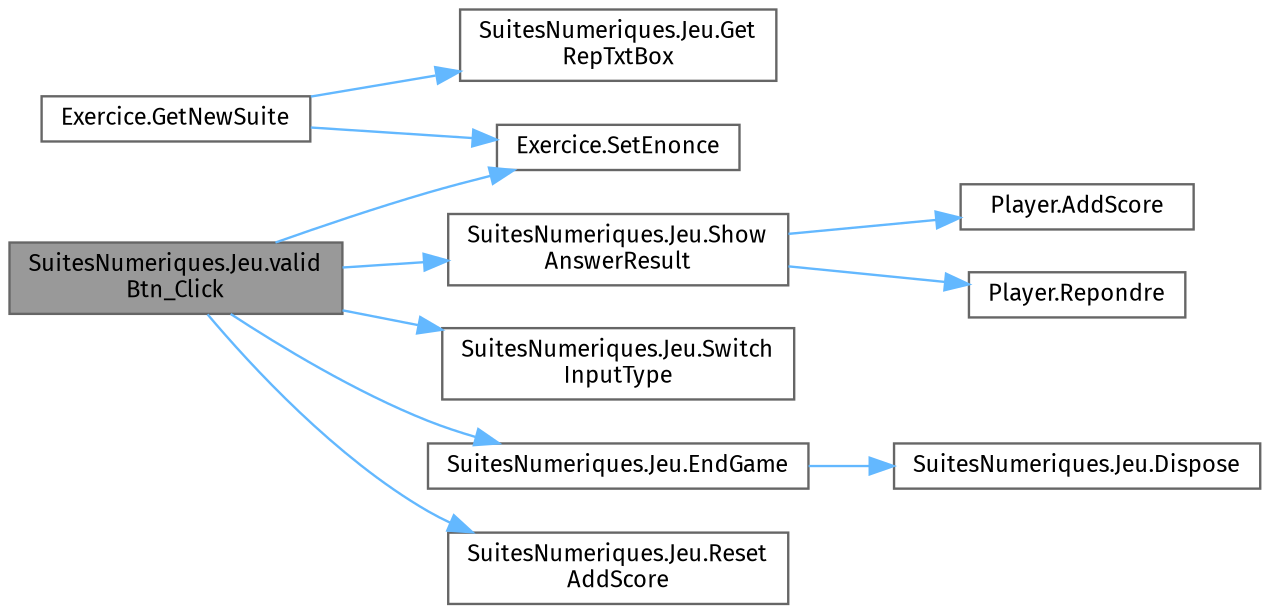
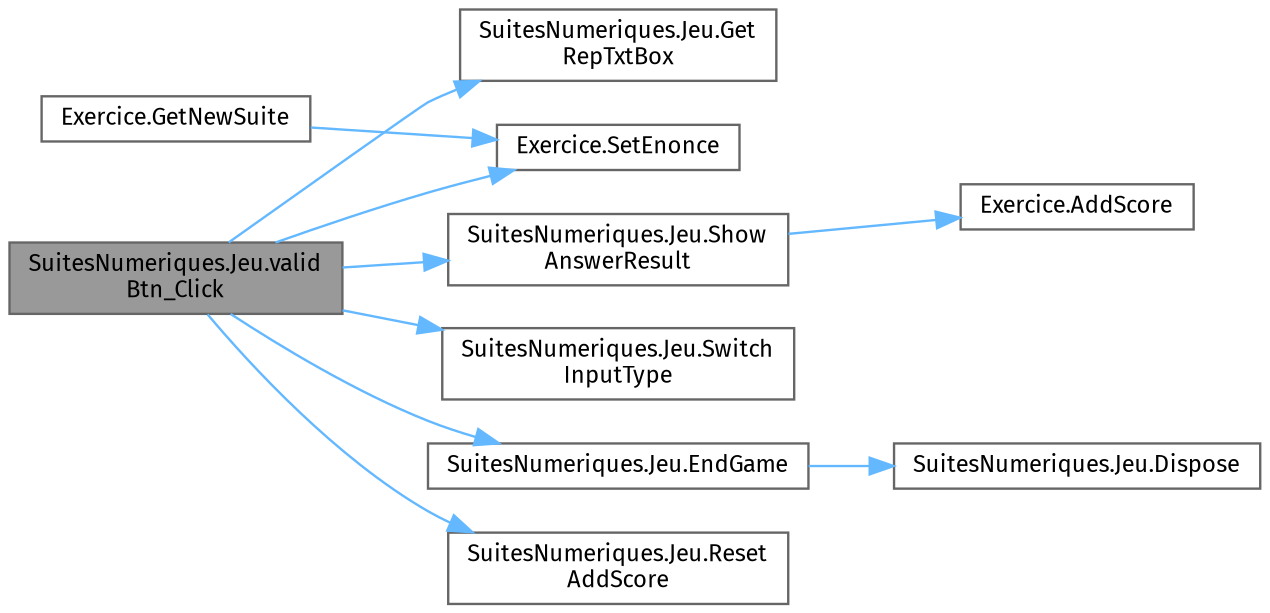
edge "Exercice.GetNewSuite" -> "SuitesNumeriques.Jeu.Get RepTxtBox": now "SuitesNumeriques.Jeu.valid Btn_Click" -> "SuitesNumeriques.Jeu.Get RepTxtBox"
node "Player.AddScore": label "Player.AddScore" -> "Exercice.AddScore"
node "Player.Repondre": removed
